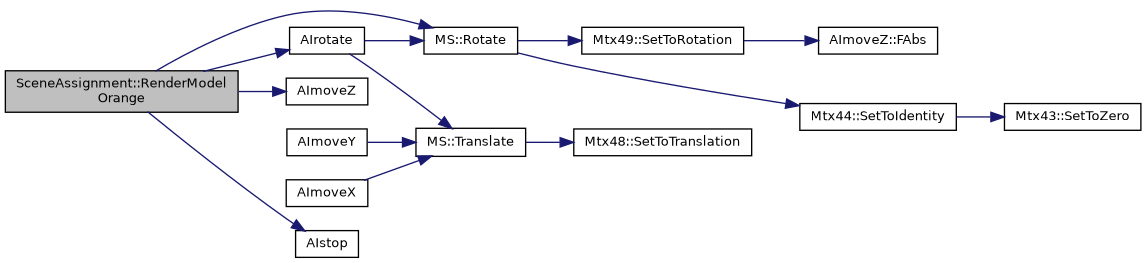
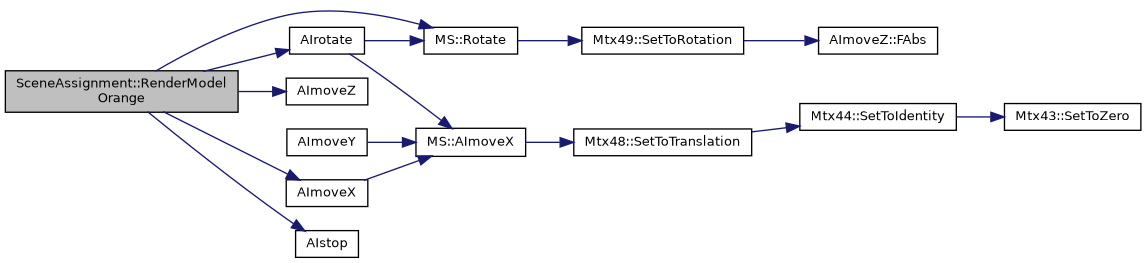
edge "MS::Rotate" -> "Mtx44::SetToIdentity": now "Mtx48::SetToTranslation" -> "Mtx44::SetToIdentity"
node "MS::Translate": label "MS::Translate" -> "MS::AImoveX"
edge "SceneAssignment::RenderModel Orange" -> "AImoveX": added
